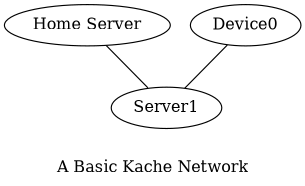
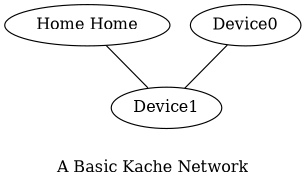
node "Home Server": label "Home Server" -> "Home Home"
node "Server1": label "Server1" -> "Device1"
